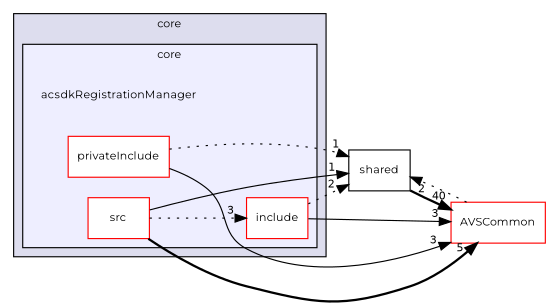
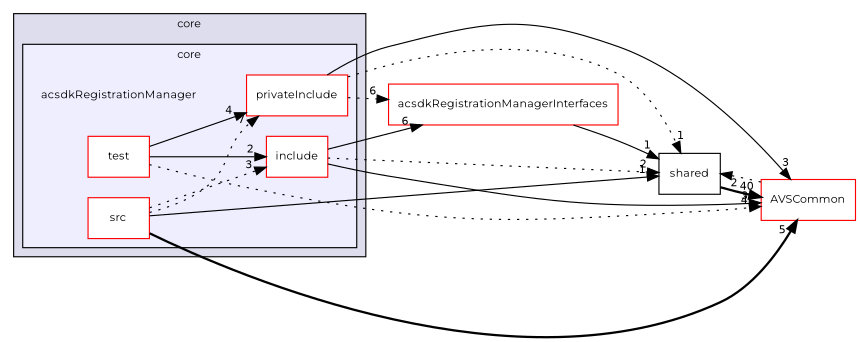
node "acsdkRegistrationManagerInterfaces": added
node "test": added
edge "src" -> "privateInclude": added
